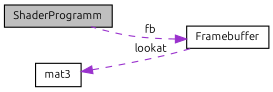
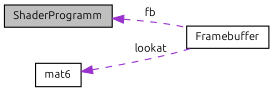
edge "ShaderProgramm" -> "Framebuffer": reversed
node "mat3": label "mat3" -> "mat6"
